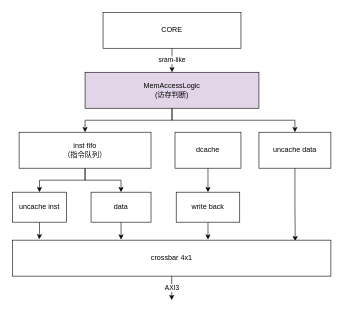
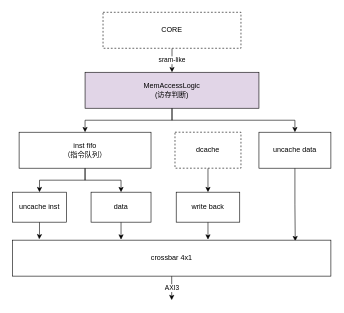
node "CORE": style solid -> dashed
node "dcache": style solid -> dashed
